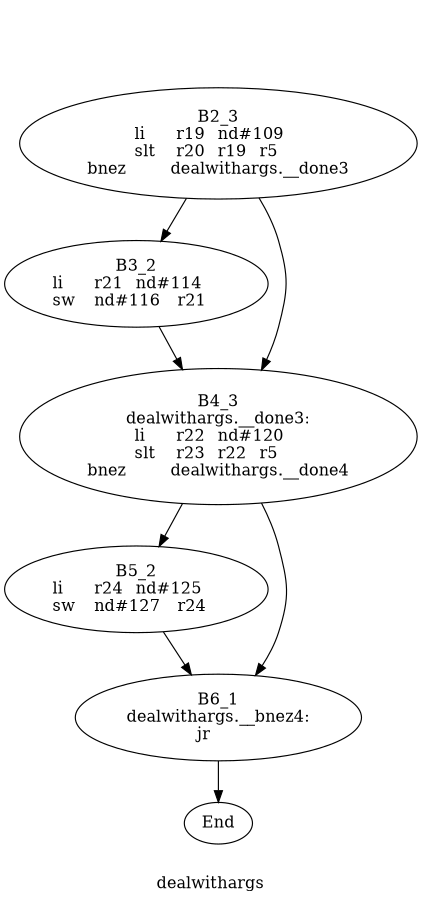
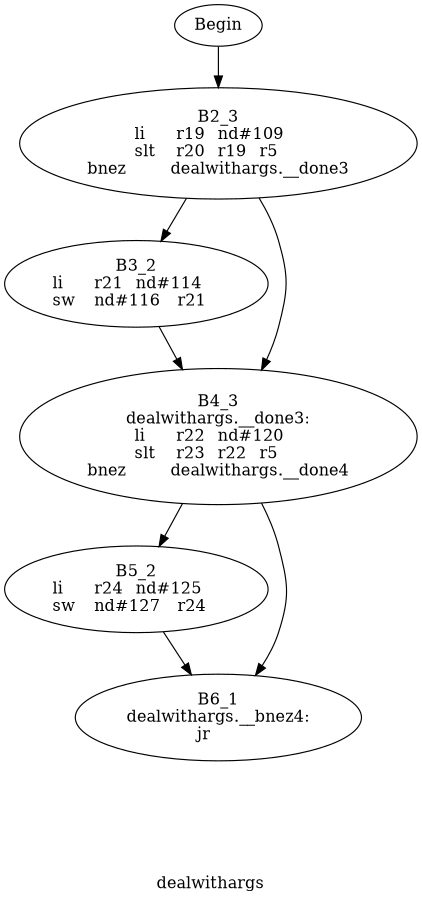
node "Begin": added
node "End": removed
